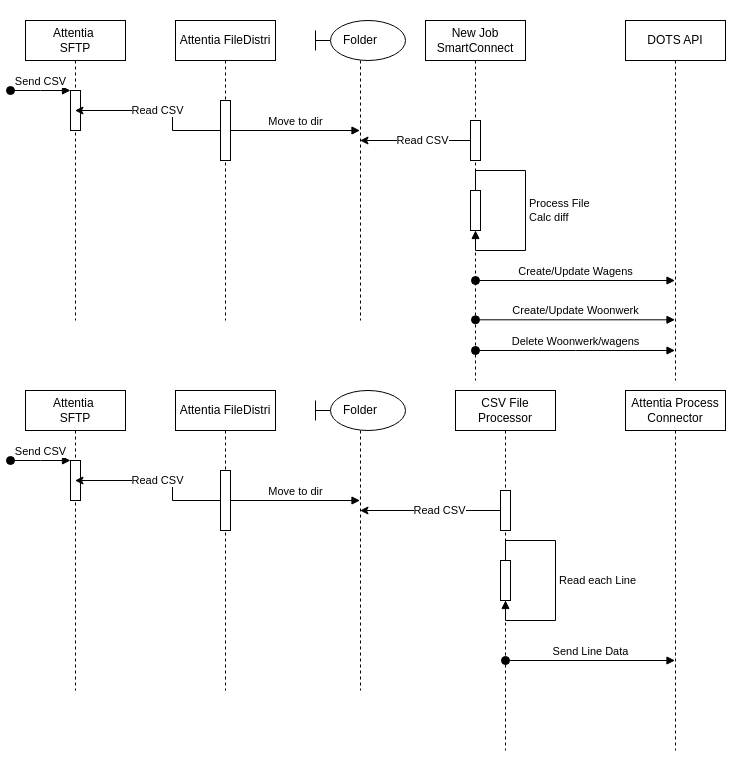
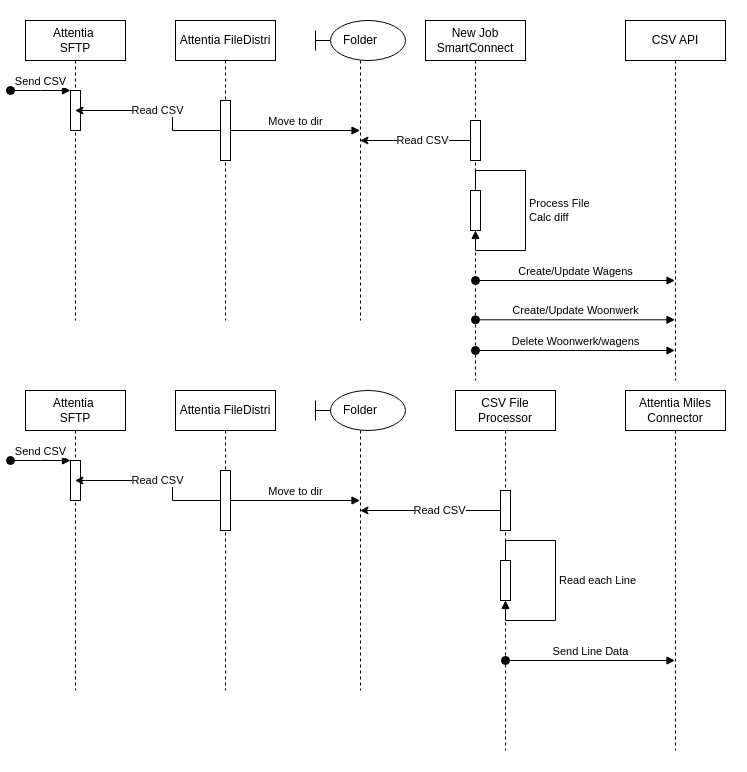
node "DOTS API": label "DOTS API" -> "CSV API"
node "Attentia Process Connector": label "Attentia Process Connector" -> "Attentia Miles Connector"
